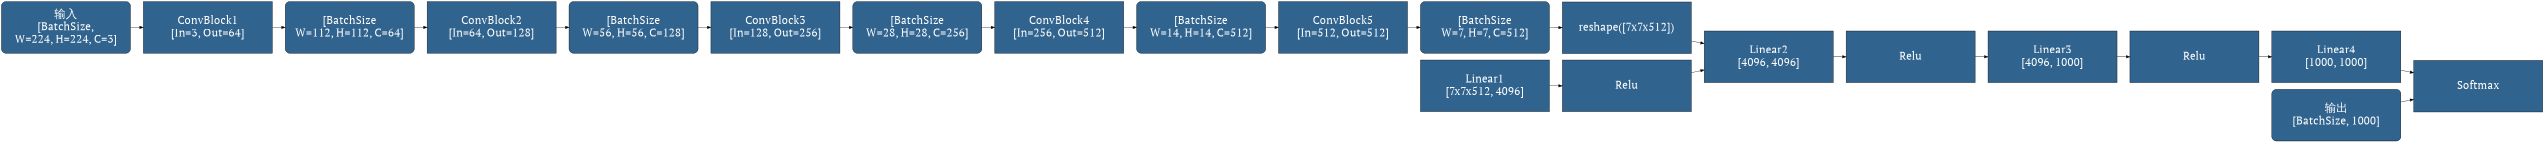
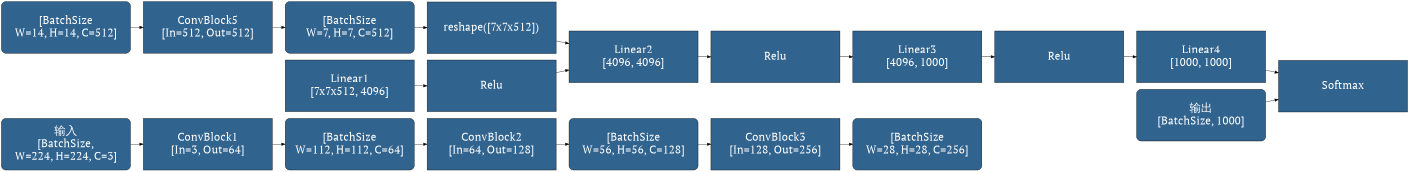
node "ConvBlock4 [In=256, Out=512]": removed
